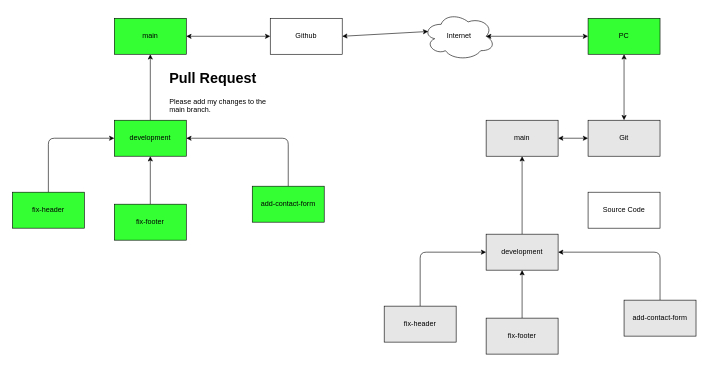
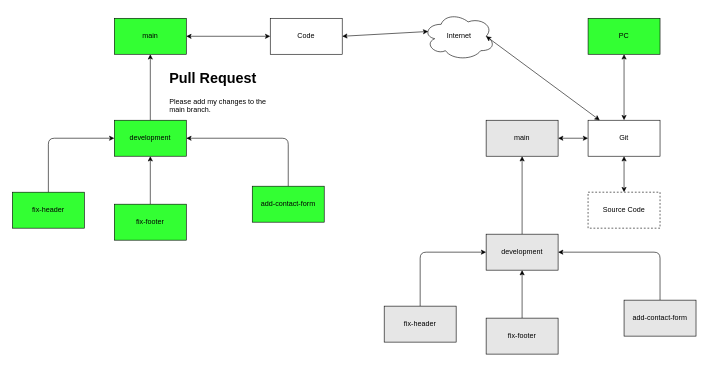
node "Github": label "Github" -> "Code"
edge "Internet" -- "PC": now "Internet" -- "Git"
node "Git": fillcolor #e6e6e6 -> #ffffff
edge "Git" -- "Source Code": added
node "Source Code": style solid -> dashed
